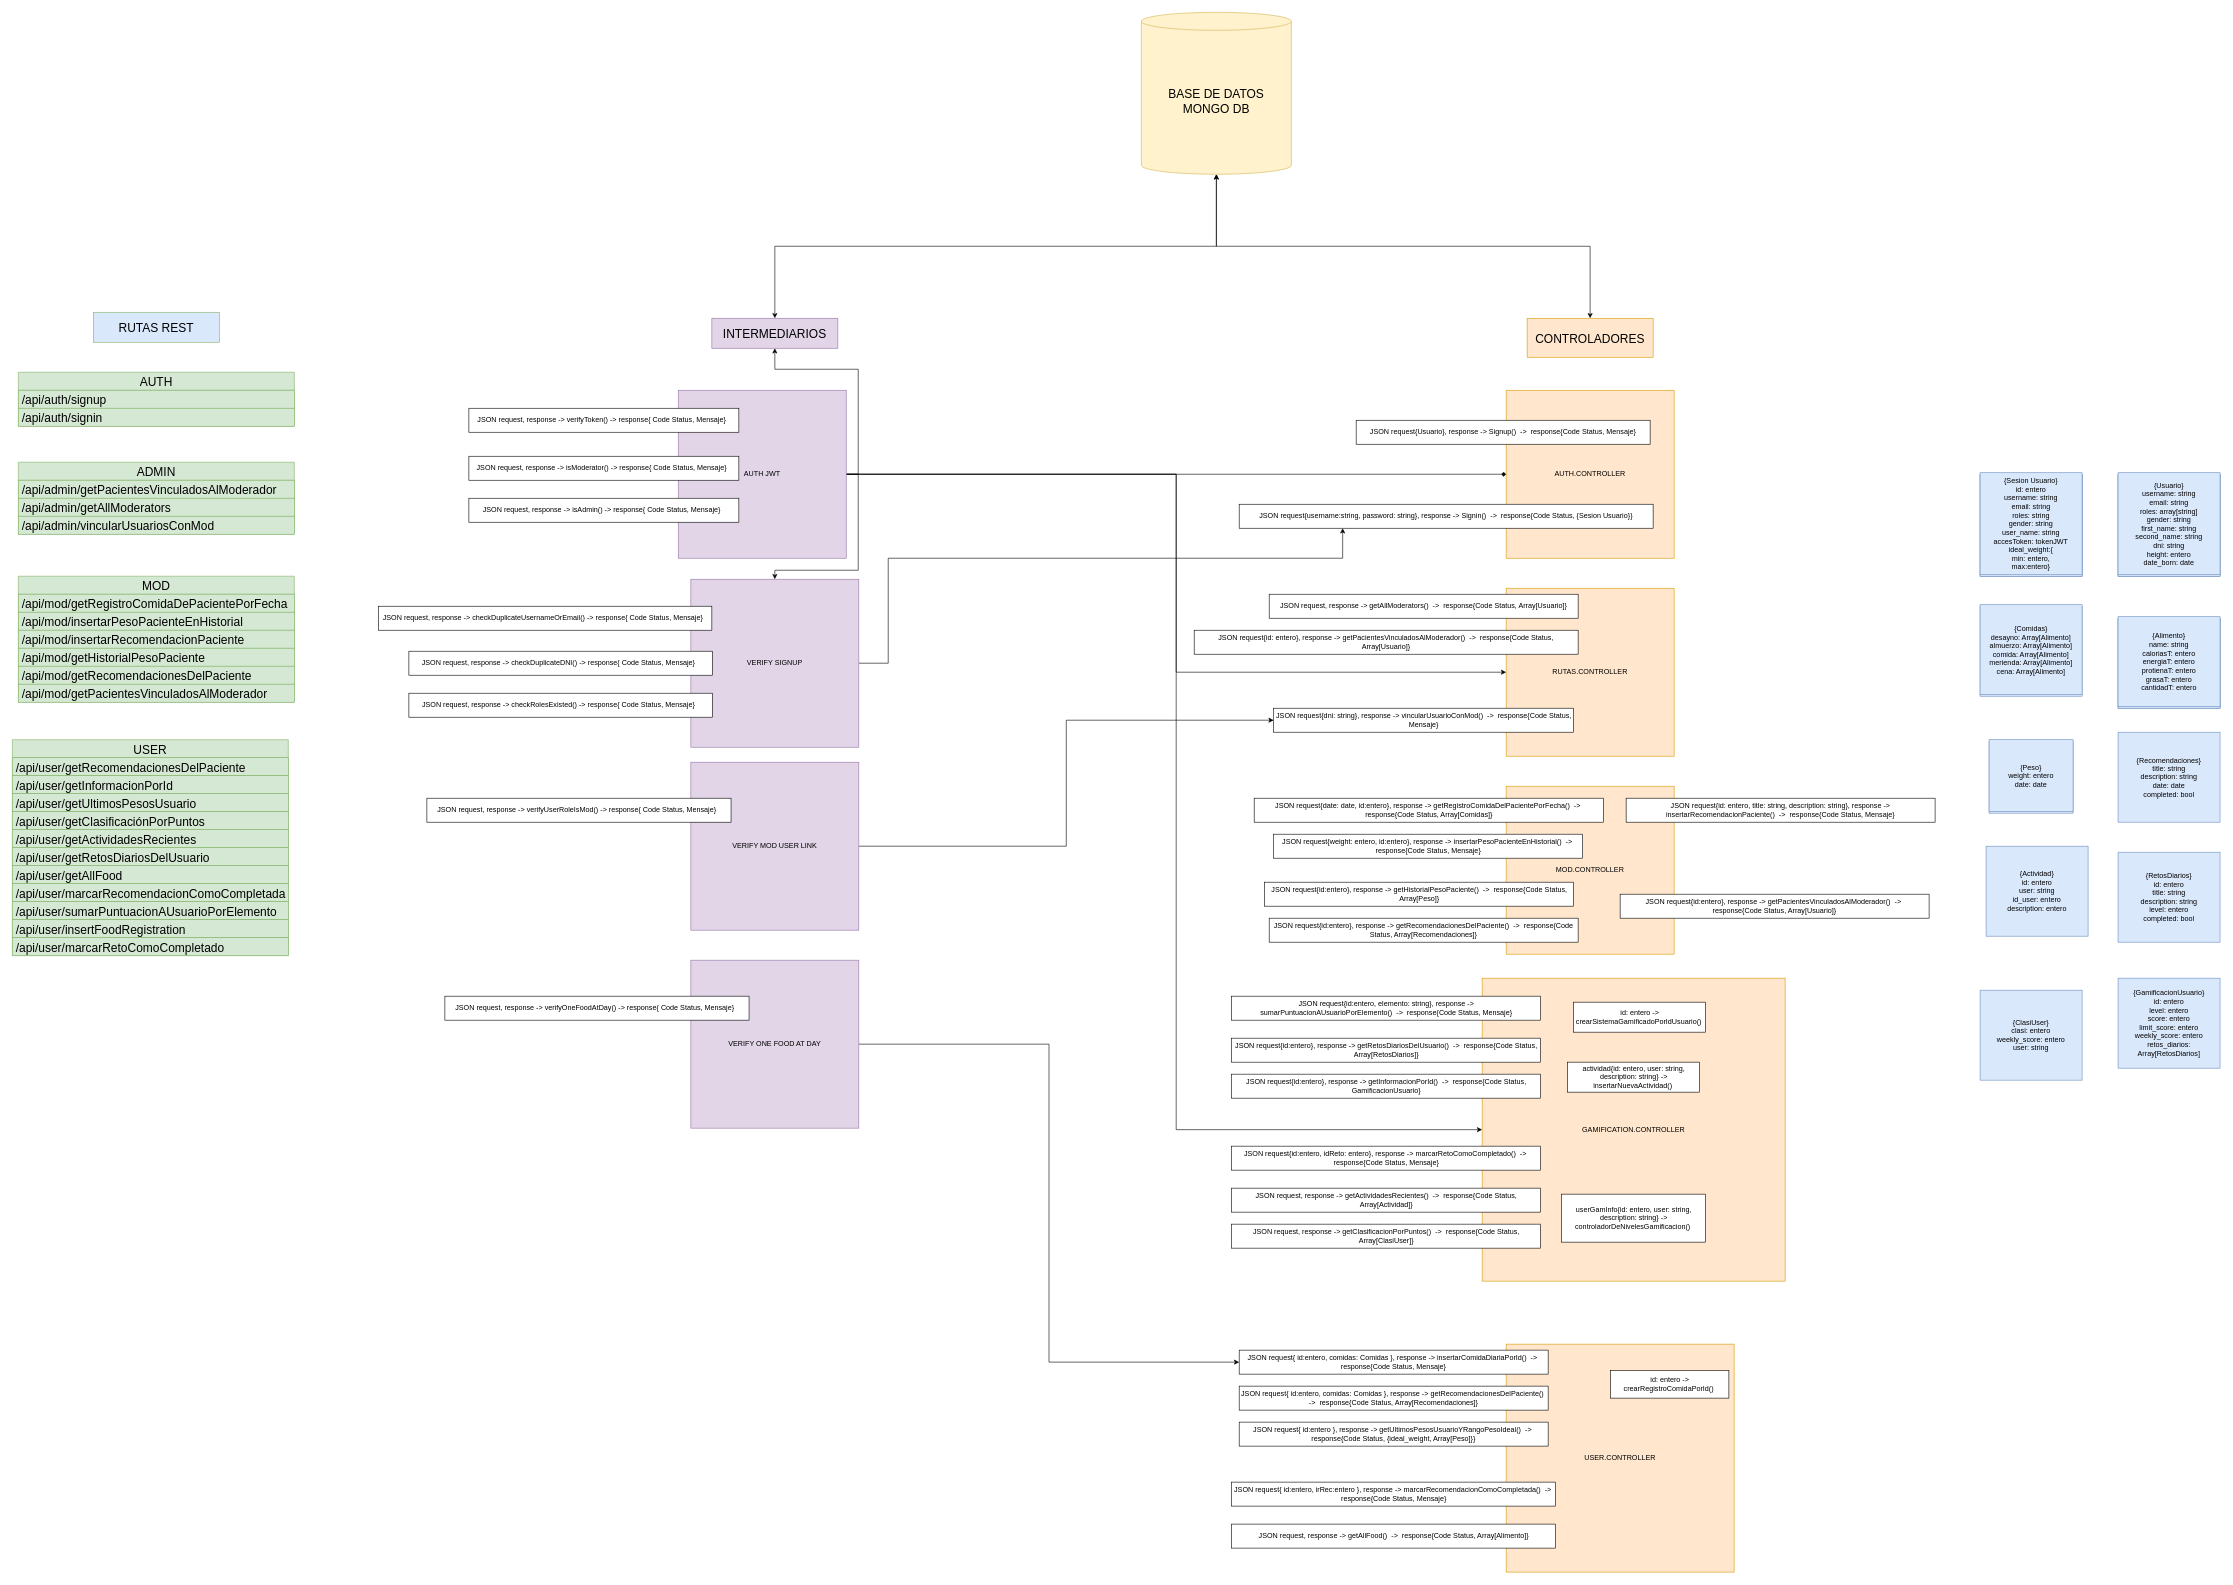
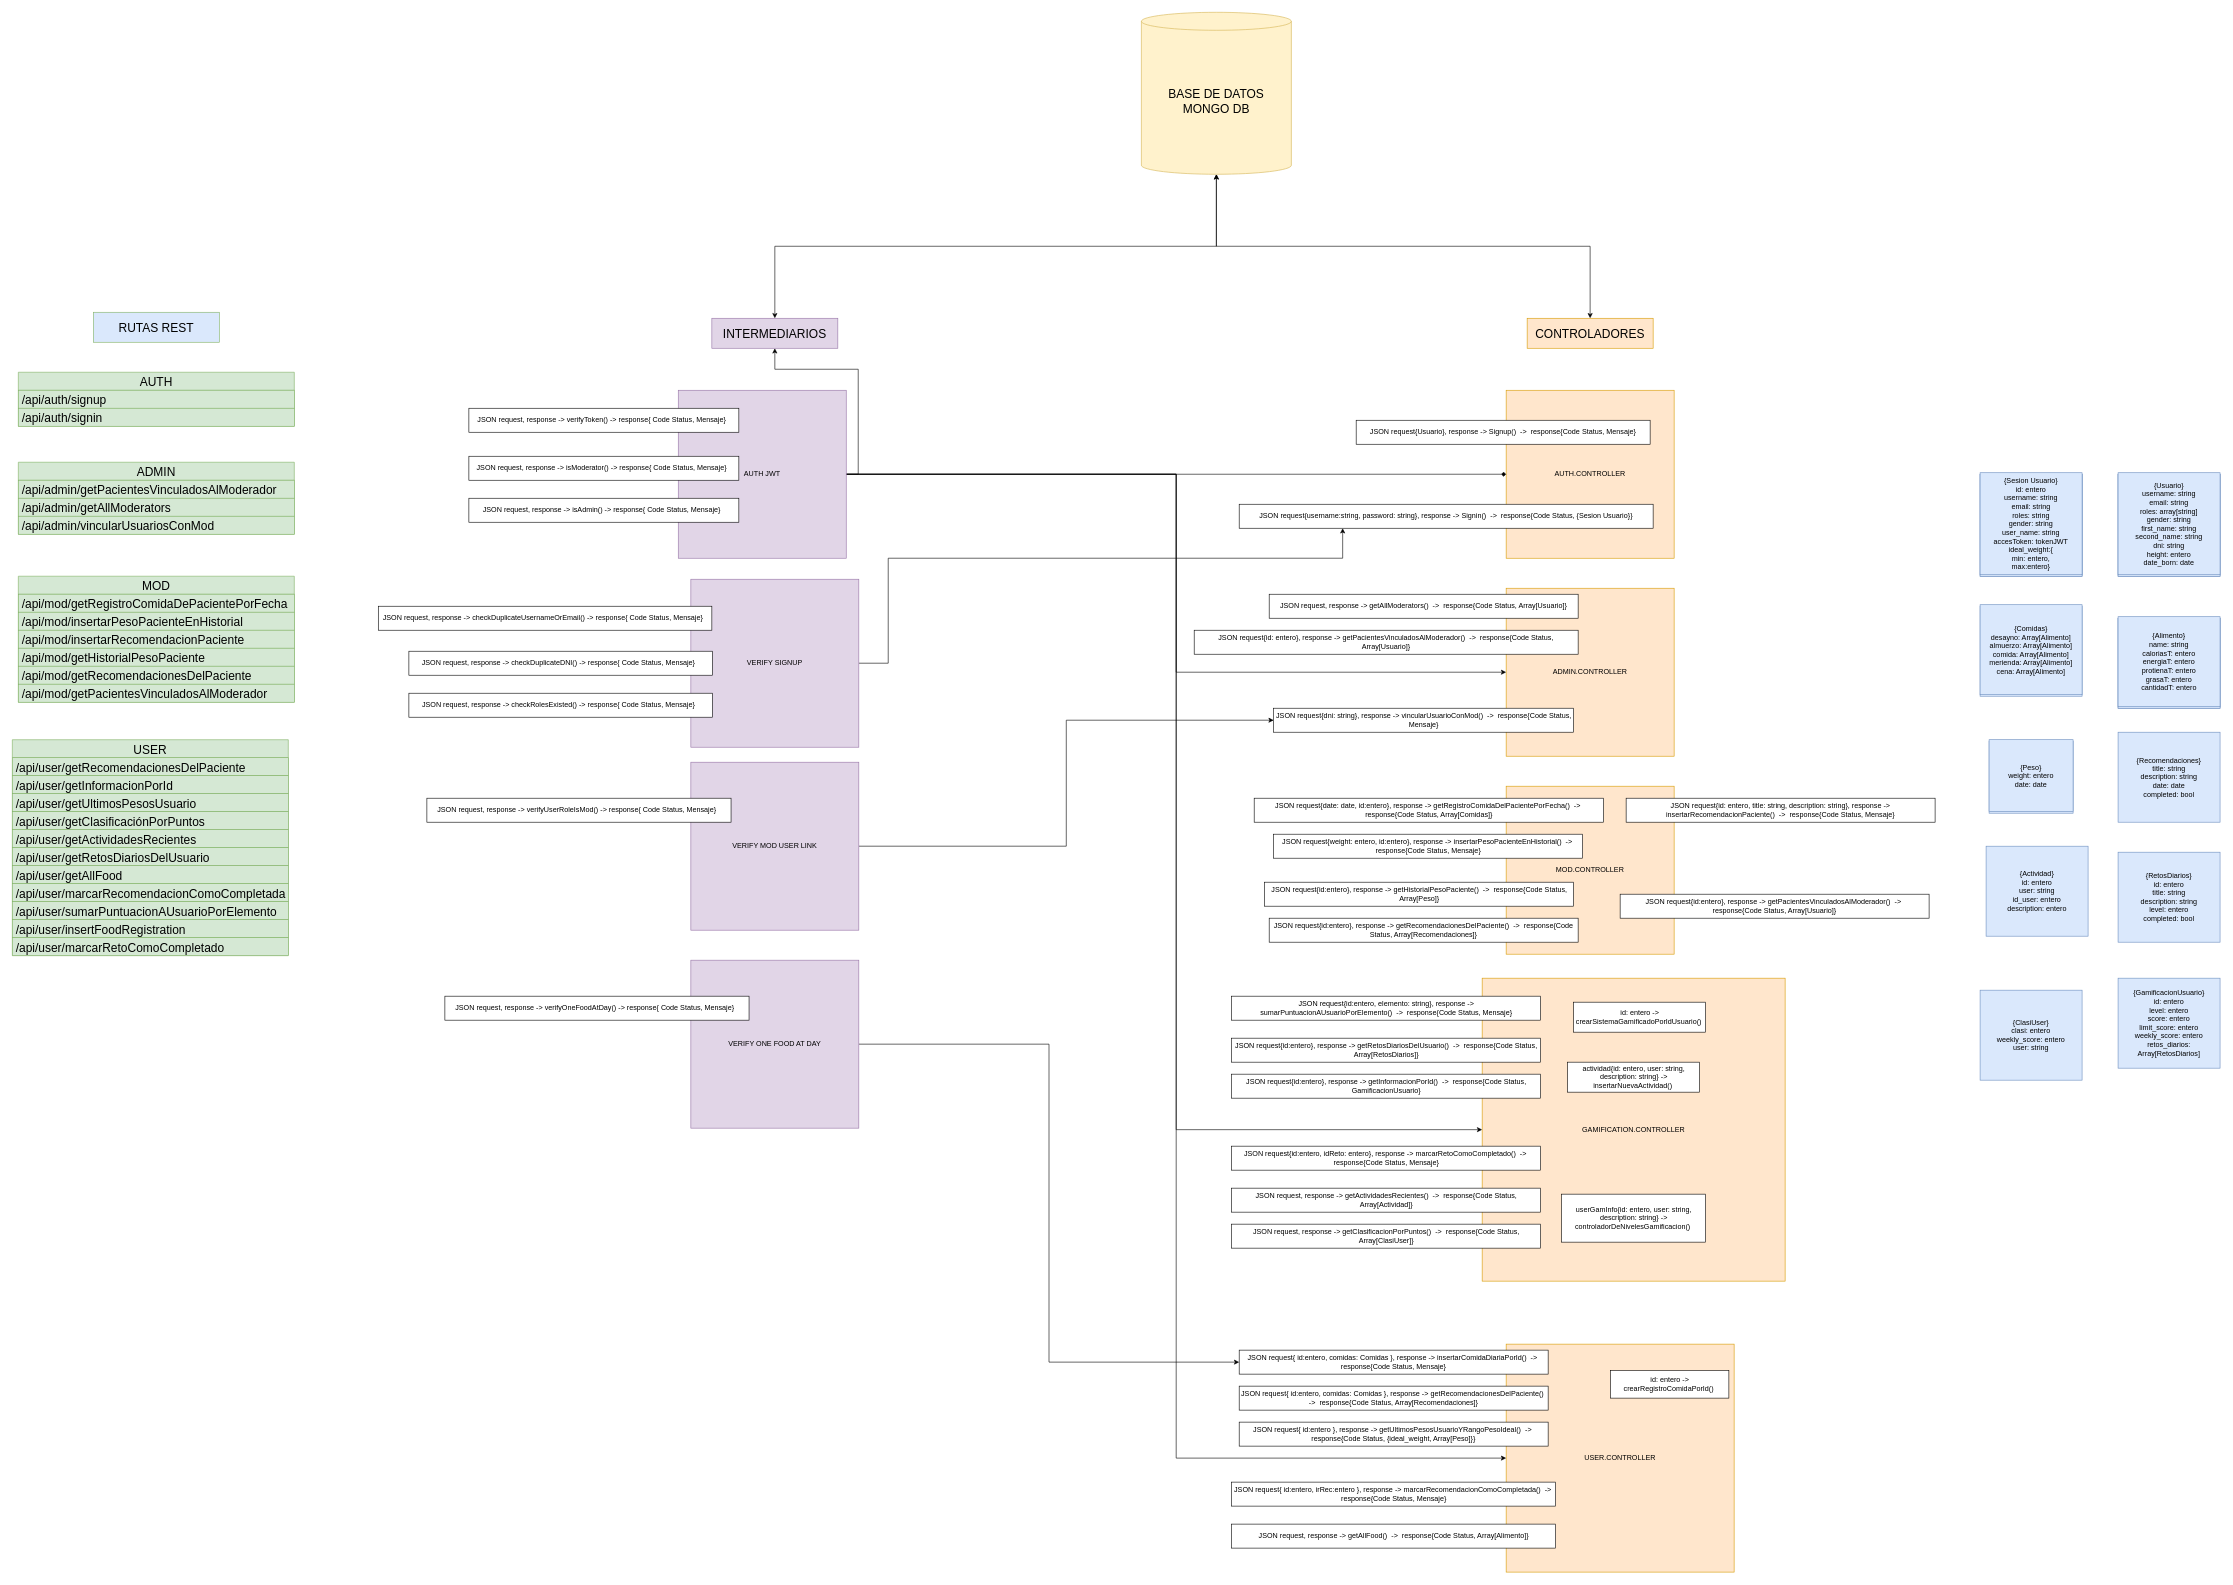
node "CONTROLADORES": size 126x39 -> 126x30
edge "AUTH JWT" -> "VERIFY SIGNUP": now "AUTH JWT" -> "USER.CONTROLLER"
node "RUTAS.CONTROLLER": label "RUTAS.CONTROLLER" -> "ADMIN.CONTROLLER"
